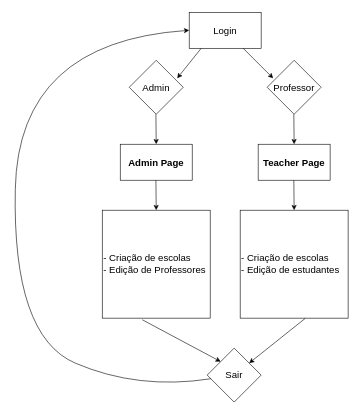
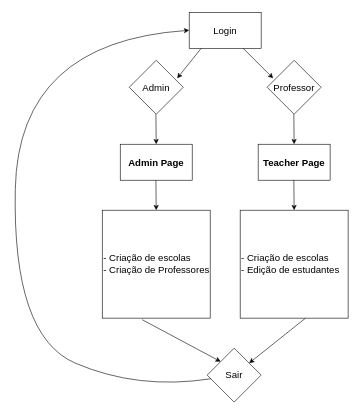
node "- Criação de escolas - Edição de Professores": label "- Criação de escolas - Edição de Professores" -> "- Criação de escolas - Criação de Professores"
